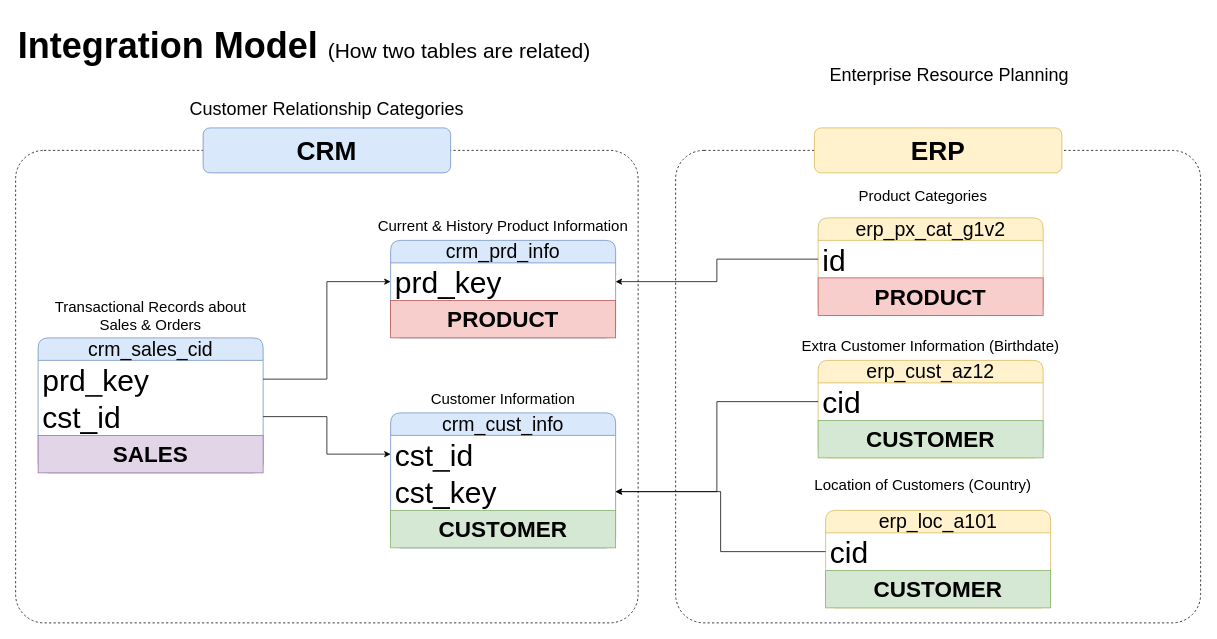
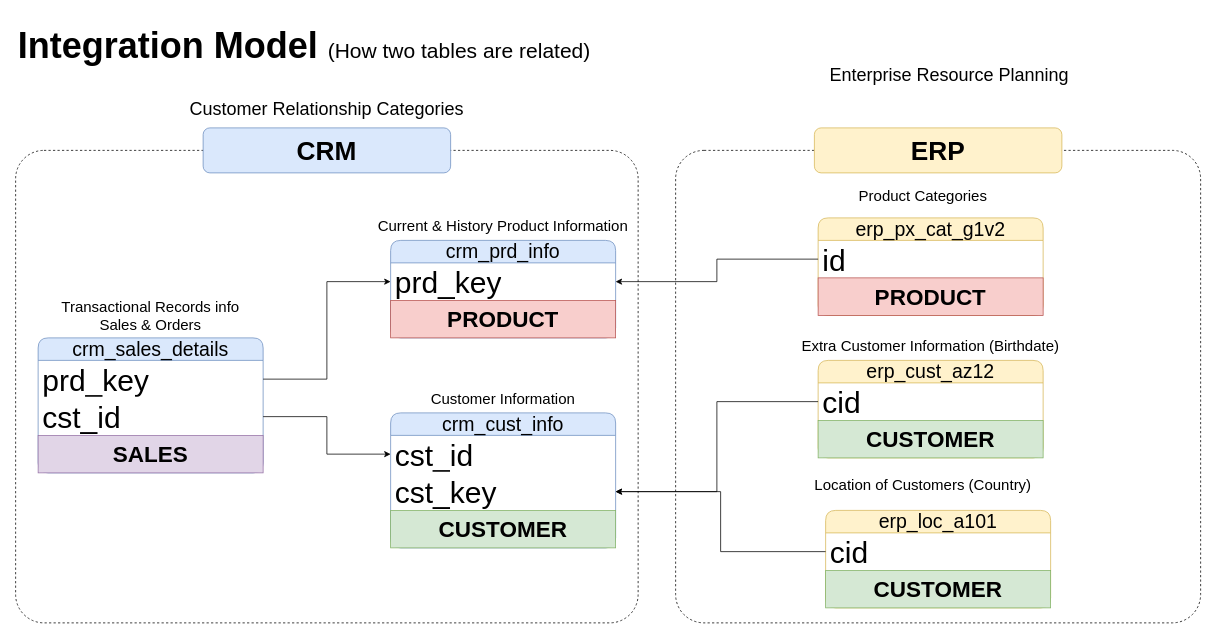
node "Transactional Records about Sales & Orders": label "Transactional Records about Sales & Orders" -> "Transactional Records info Sales & Orders"
node "crm_sales_cid": label "crm_sales_cid" -> "crm_sales_details"
